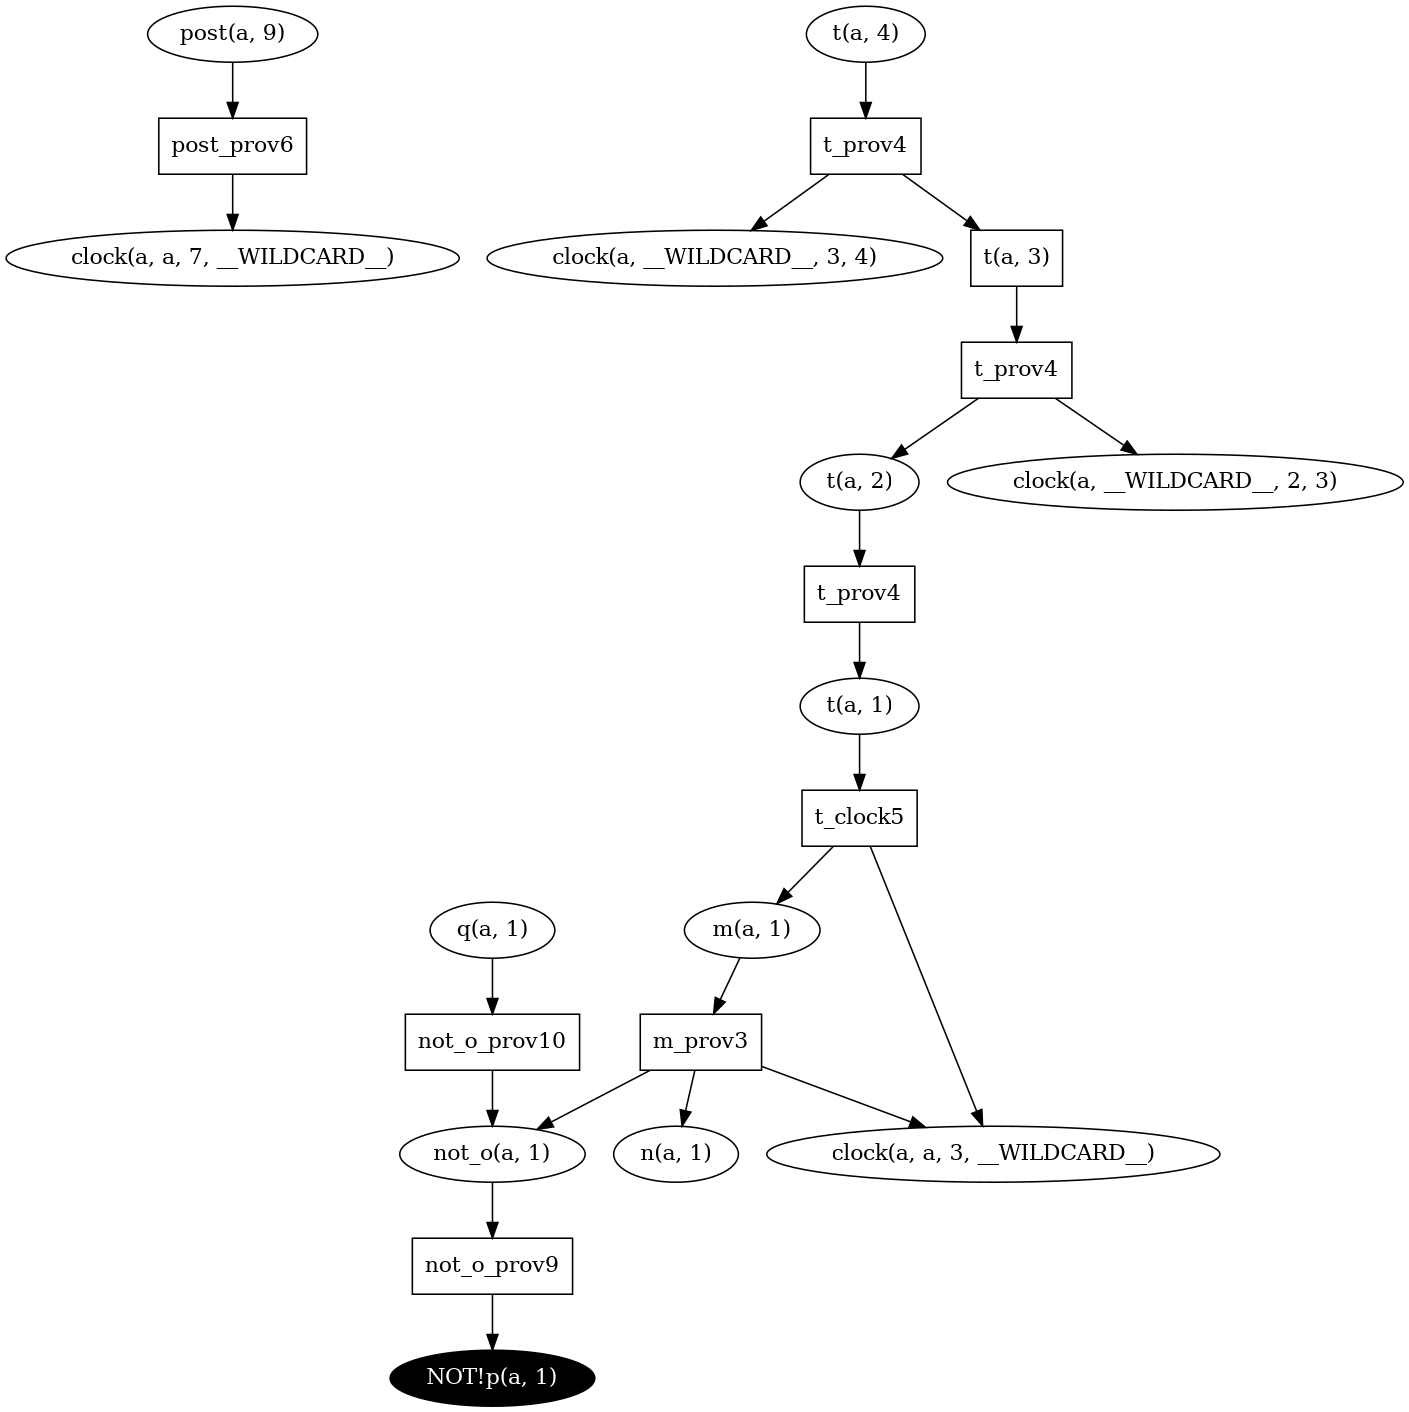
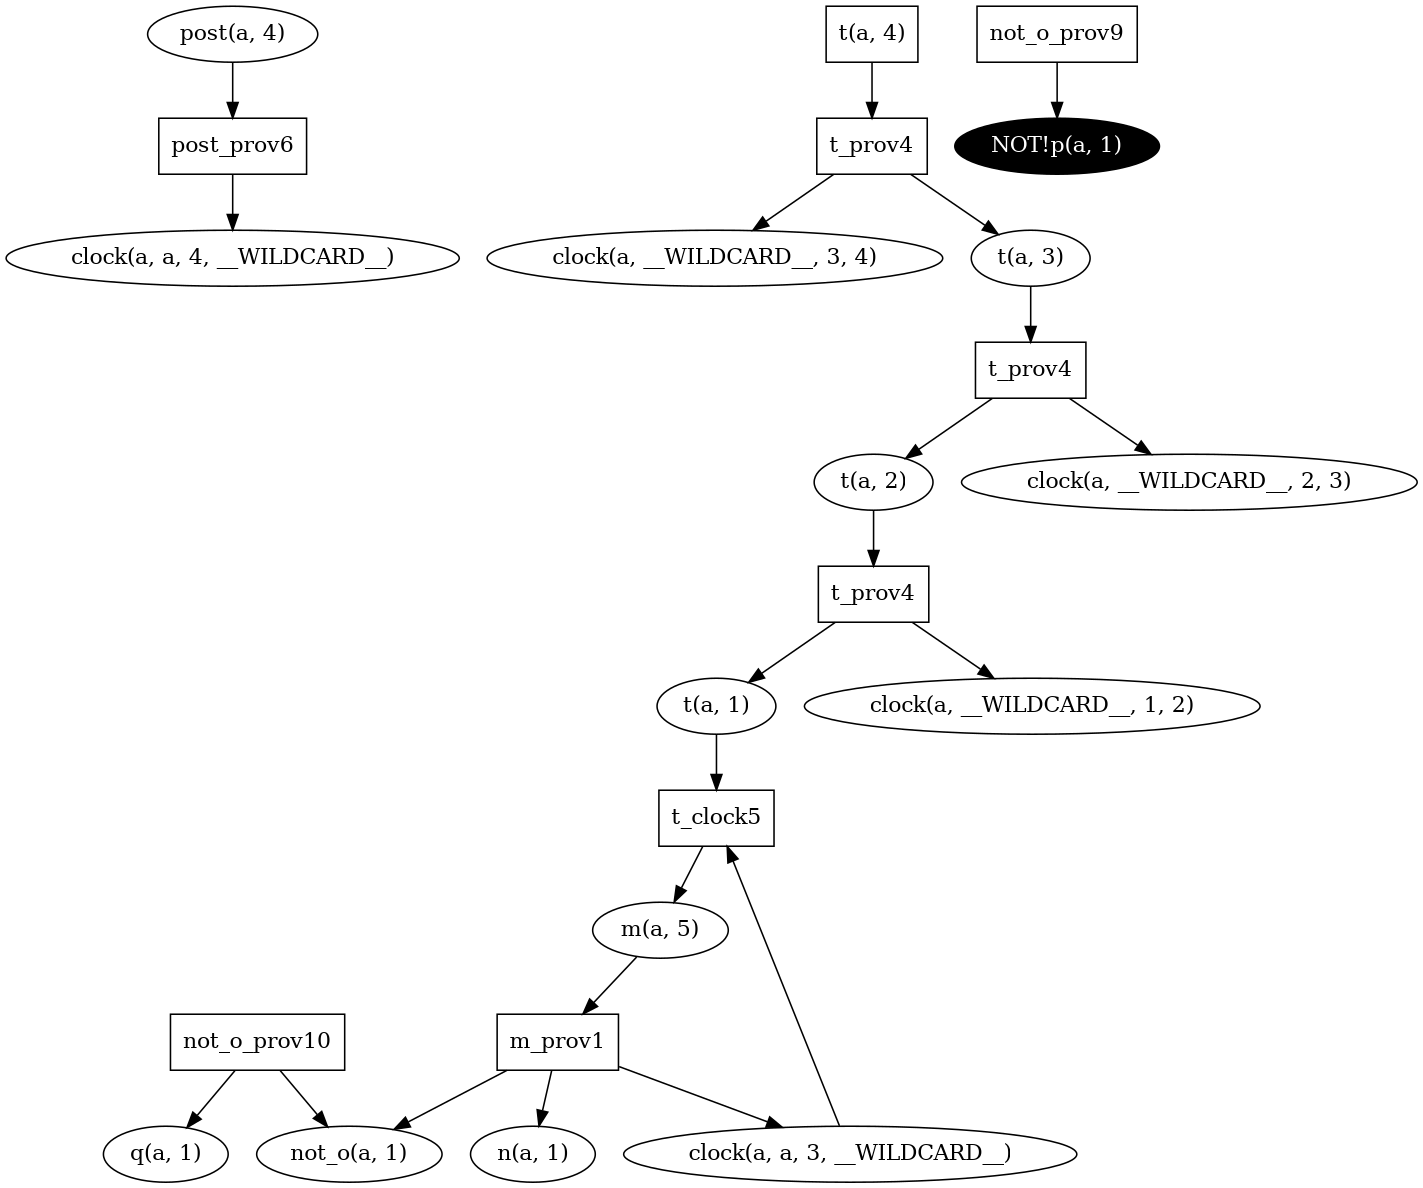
node "post(a, 9)": label "post(a, 9)" -> "post(a, 4)"
node "t(a, 4)": shape ellipse -> box
node "clock(a, a, 7, __WILDCARD__)": label "clock(a, a, 7, __WILDCARD__)" -> "clock(a, a, 4, __WILDCARD__)"
node "t(a, 3)": shape box -> ellipse
node "clock(a, __WILDCARD__, 1, 2)": added
node "m(a, 1)": label "m(a, 1)" -> "m(a, 5)"
edge "q(a, 1)" -> "not_o_prov10": reversed
edge "t_clock5" -> "clock(a, a, 3, __WILDCARD__)": reversed
node "m_prov3": label "m_prov3" -> "m_prov1"
edge "not_o(a, 1)" -> "not_o_prov9": removed
